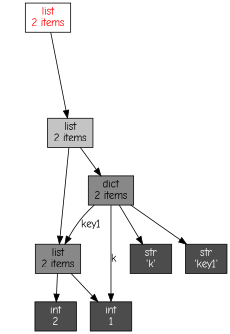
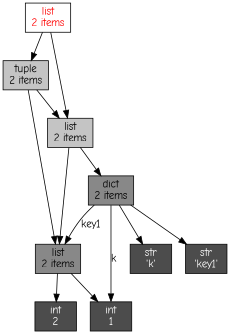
node "tuple 2 items": added
